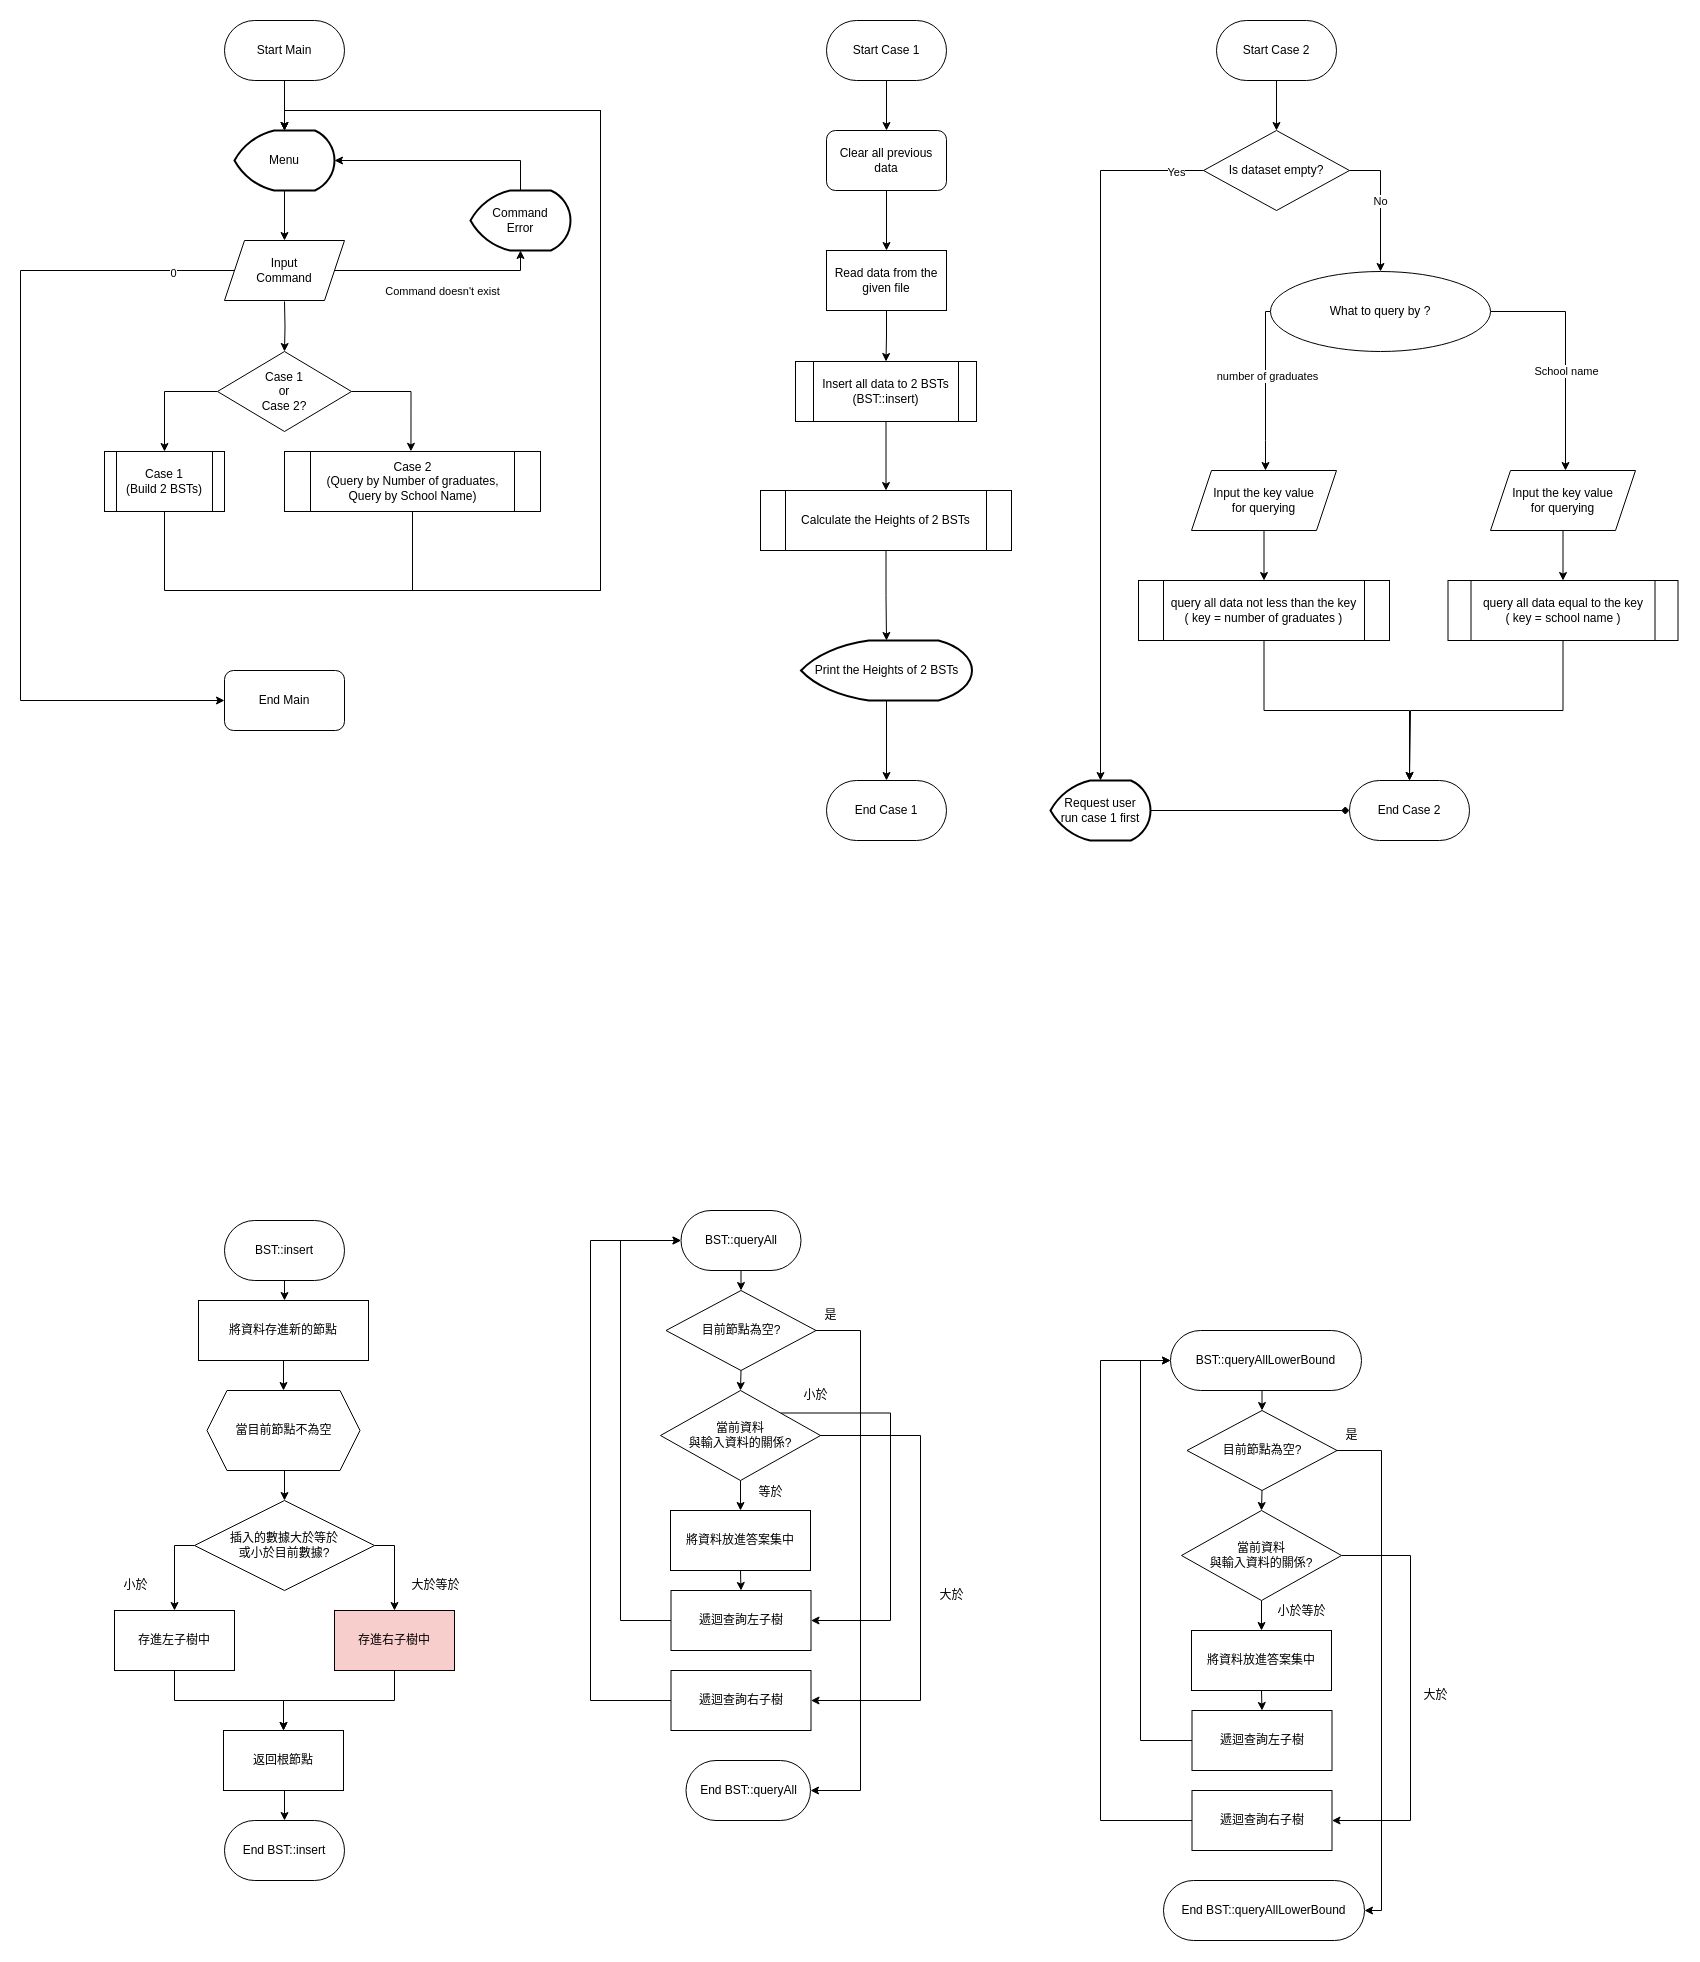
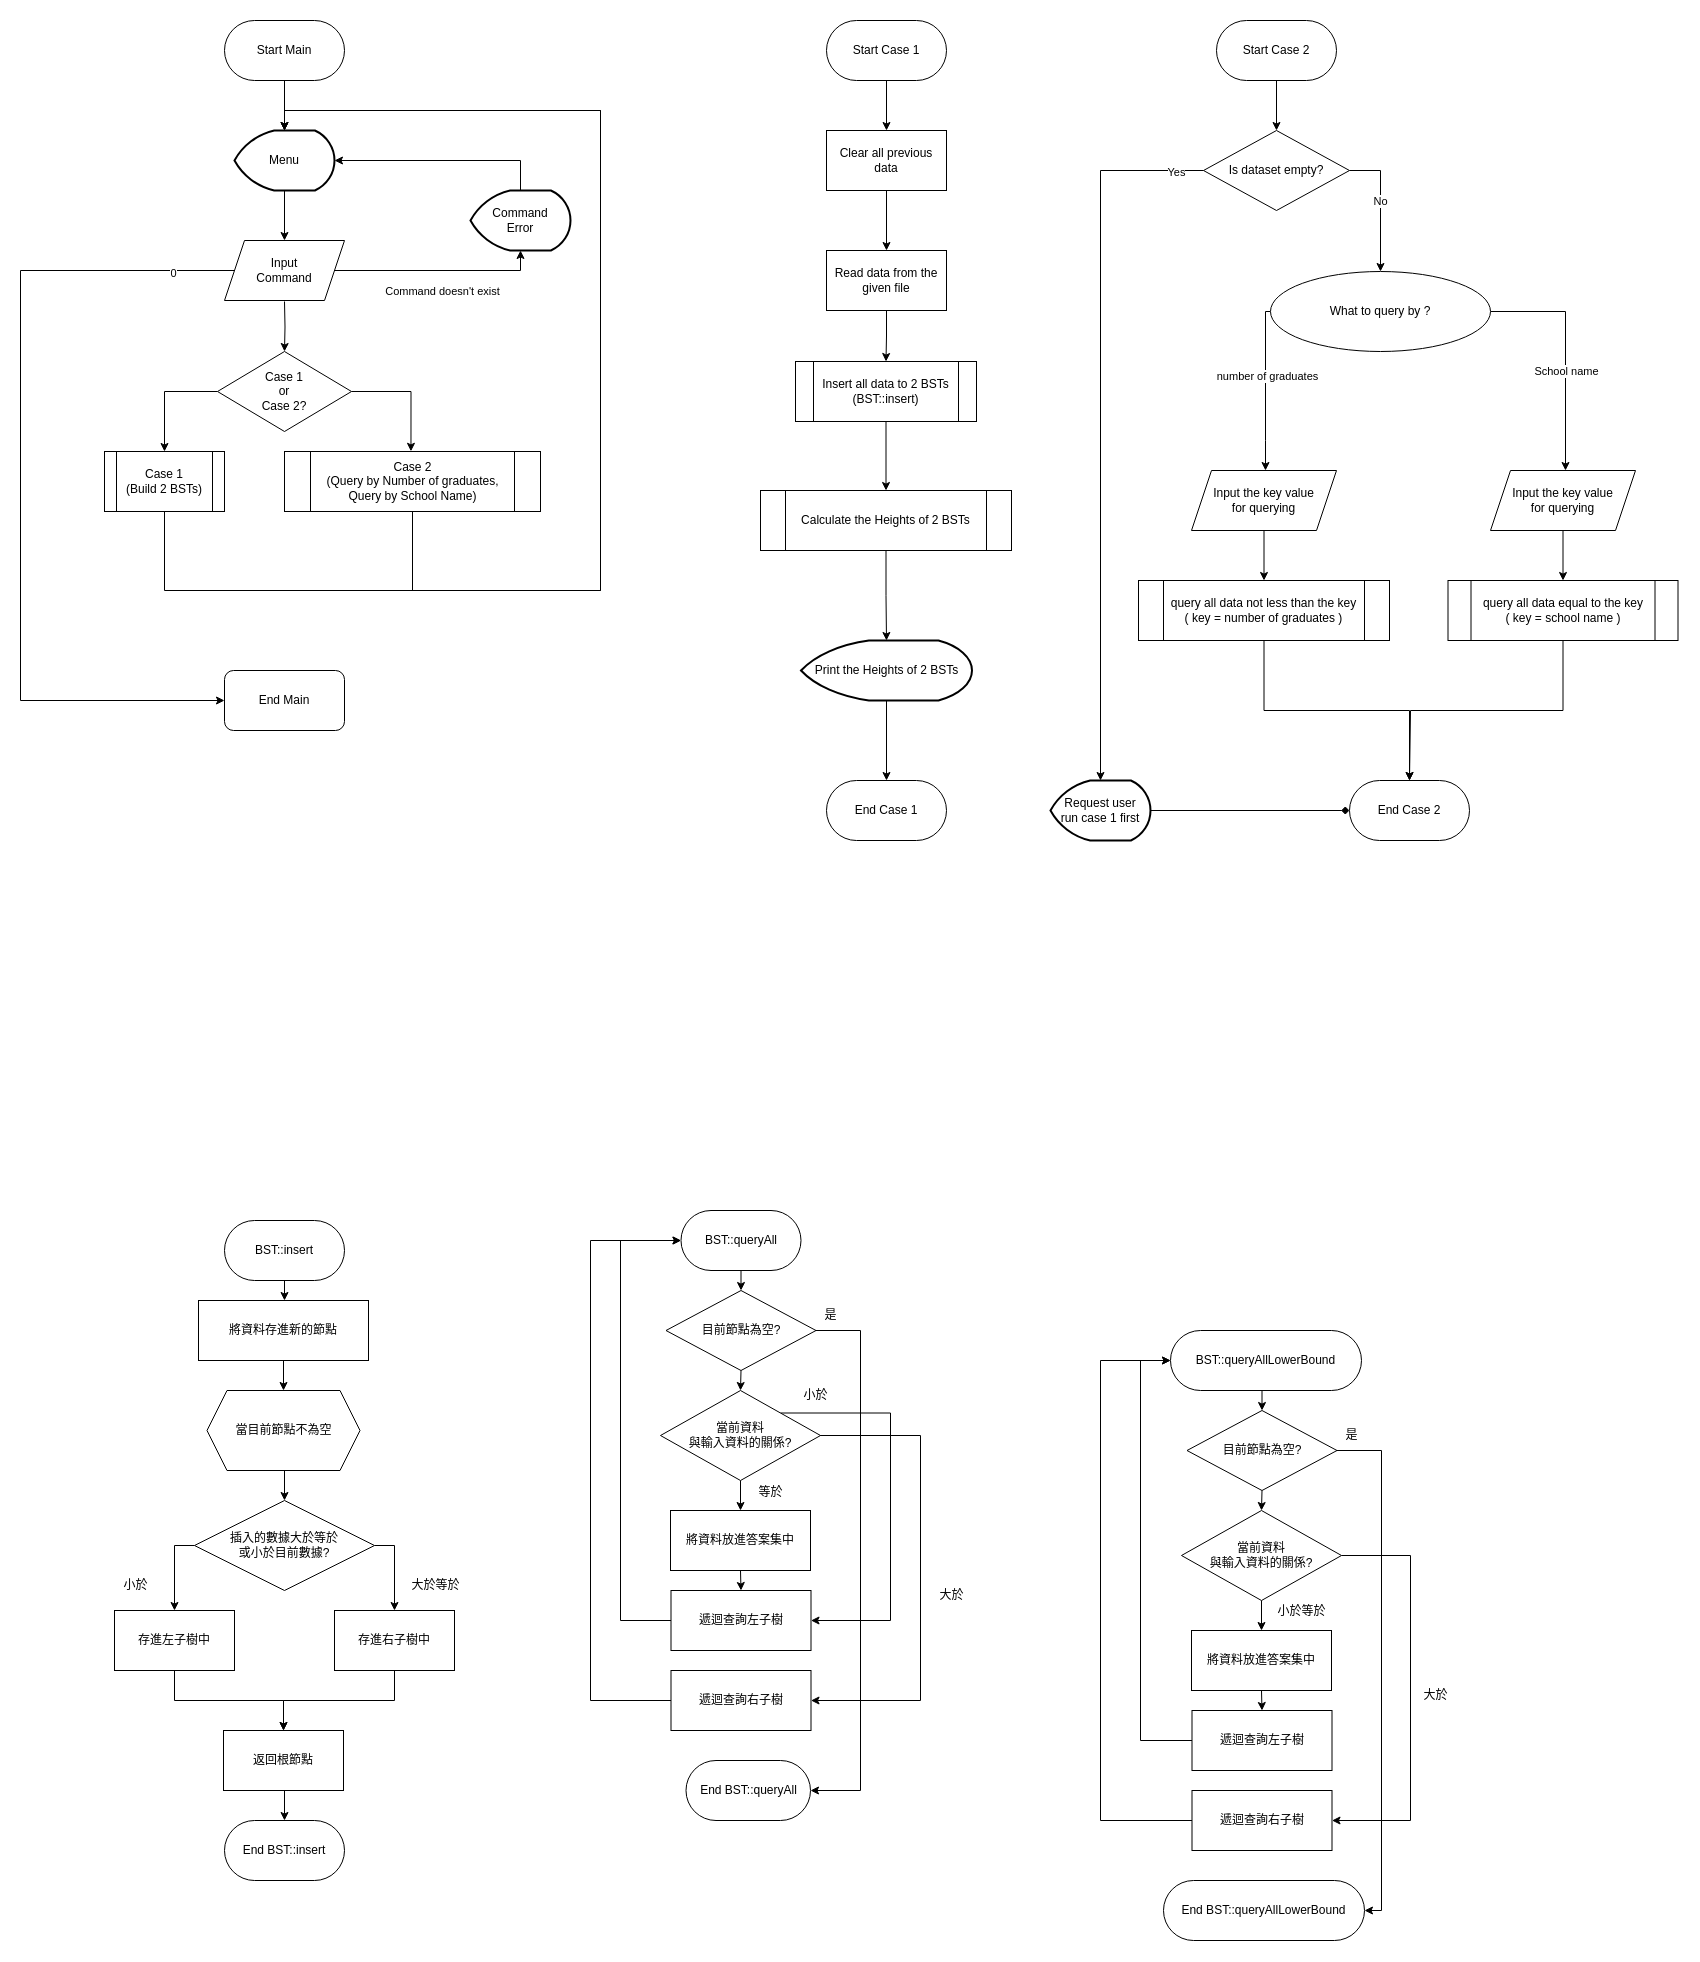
node "Clear all previous data": shape rounded rectangle -> rectangle
node "存進右子樹中": fillcolor #f8cecc -> #ffffff
